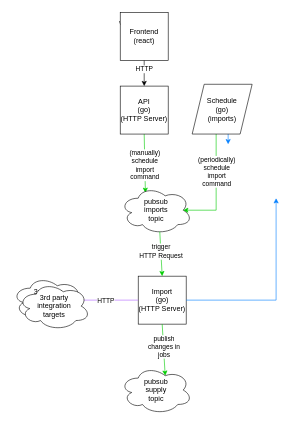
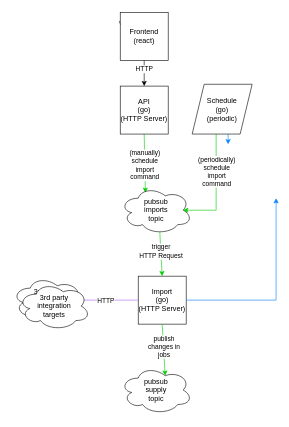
node "Schedule (go) (imports)": label "Schedule (go) (imports)" -> "Schedule (go) (periodic)"
